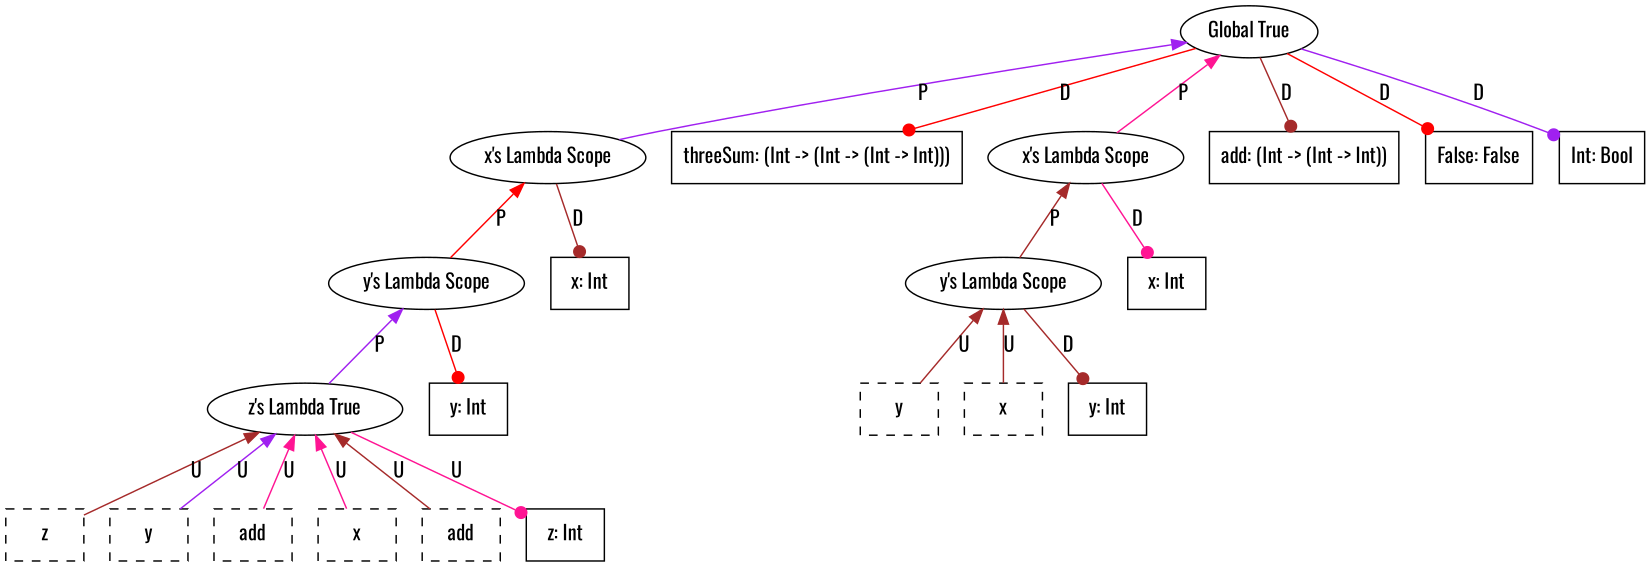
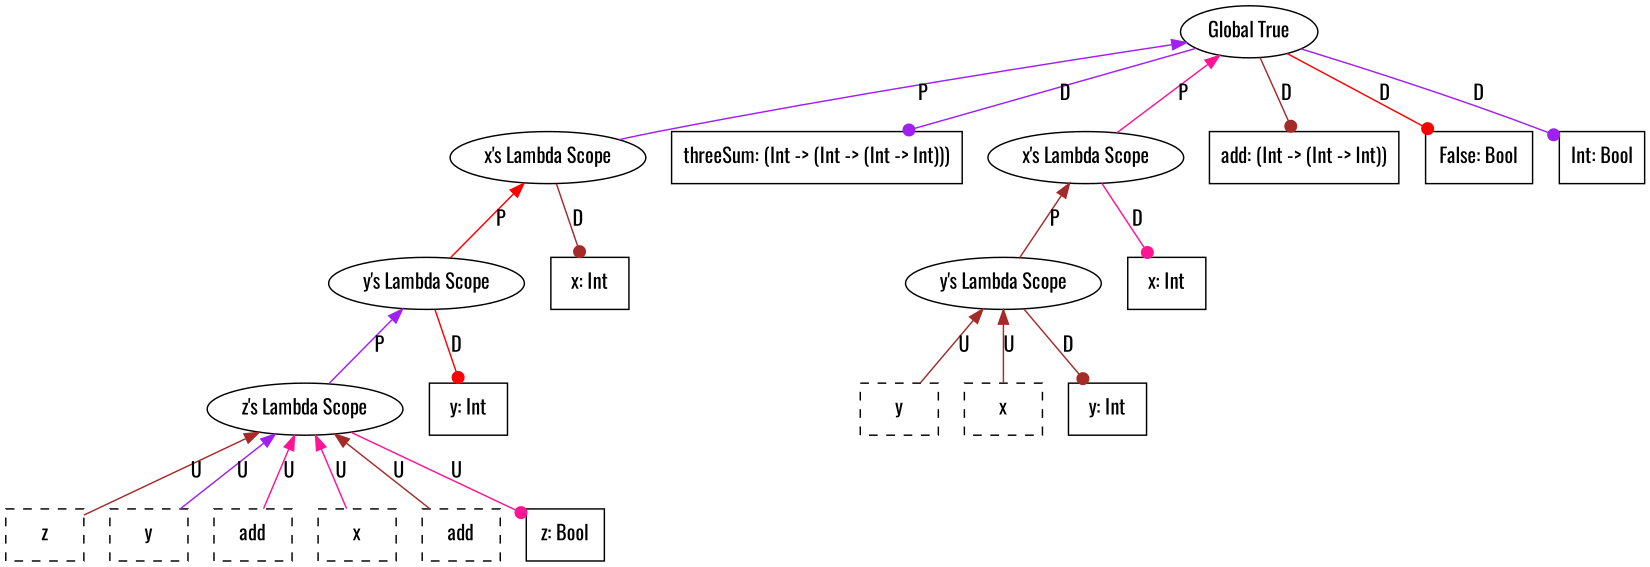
edge "Global True" -- "threeSum: (Int -> (Int -> (Int -> Int)))": color red -> purple
node "False: False": label "False: False" -> "False: Bool"
node "z's Lambda True": label "z's Lambda True" -> "z's Lambda Scope"
node "z: Int": label "z: Int" -> "z: Bool"
